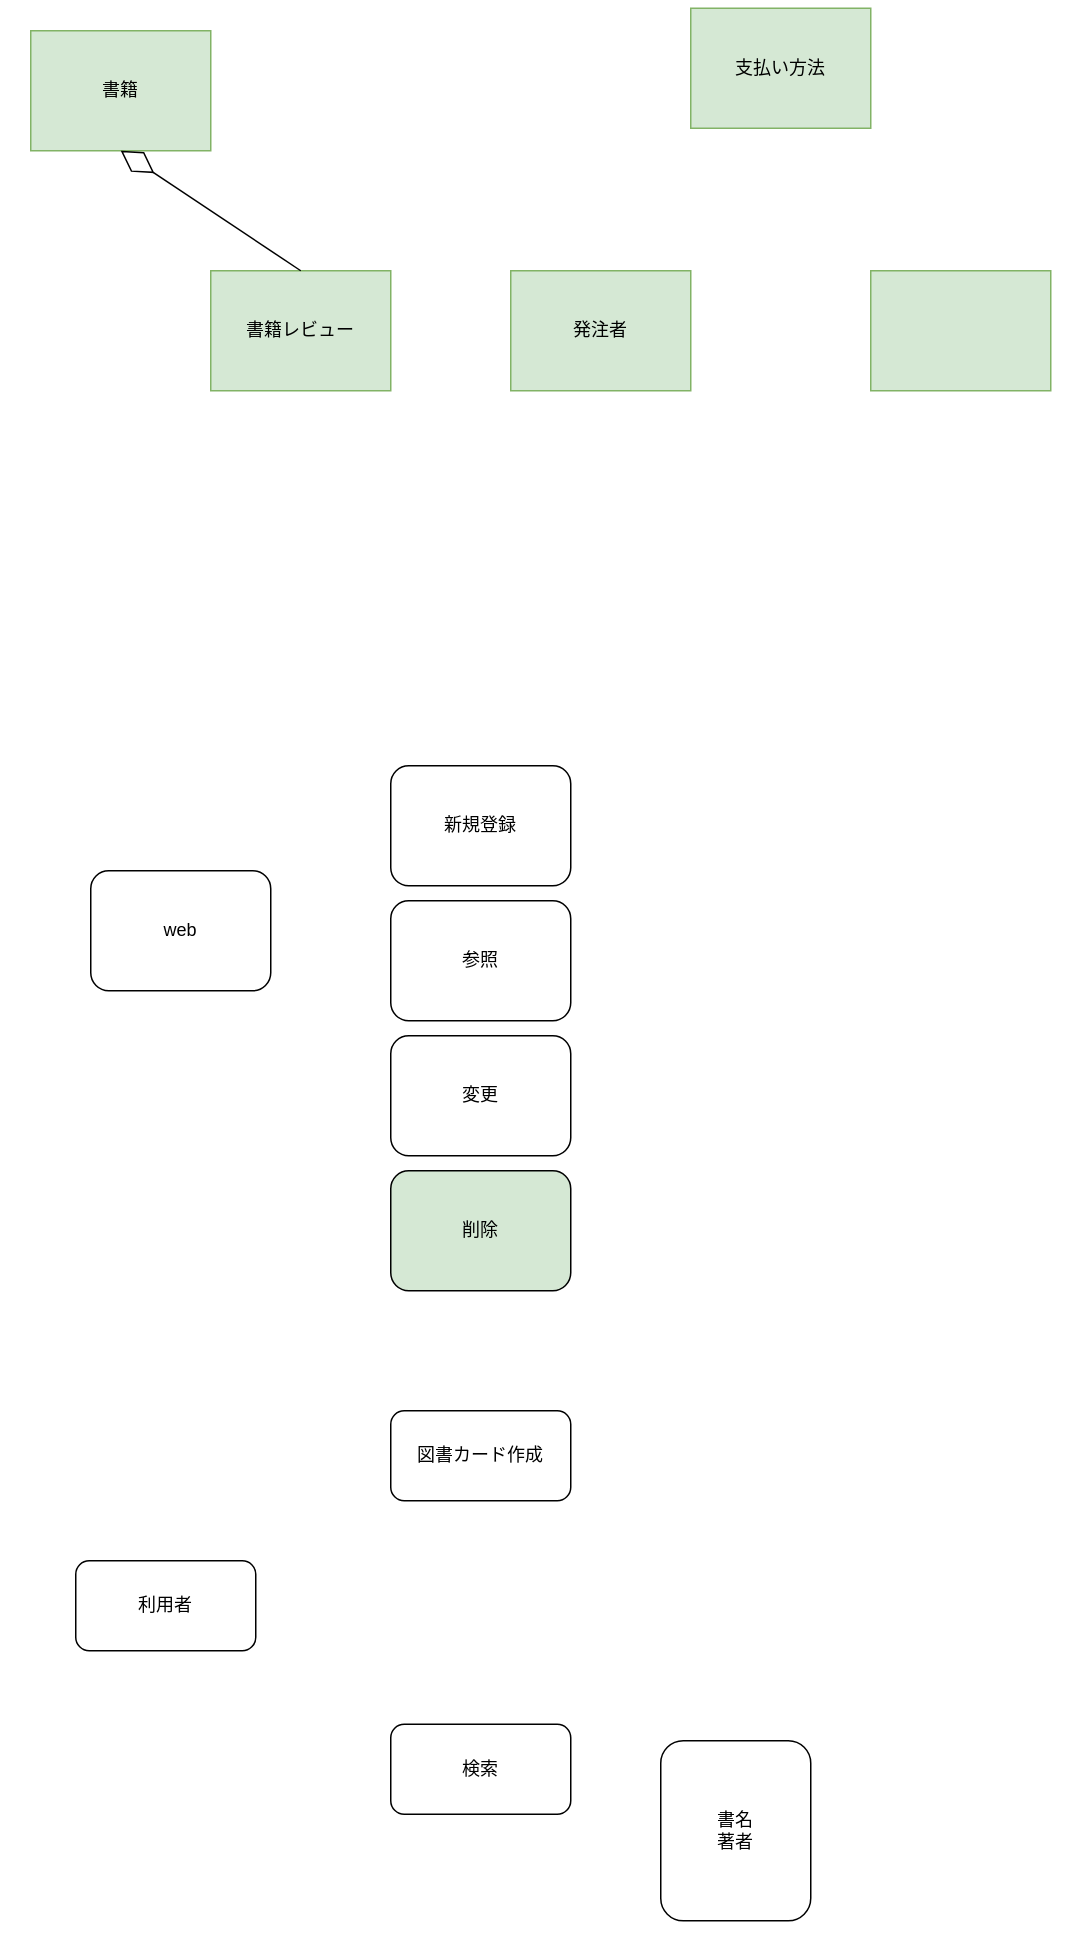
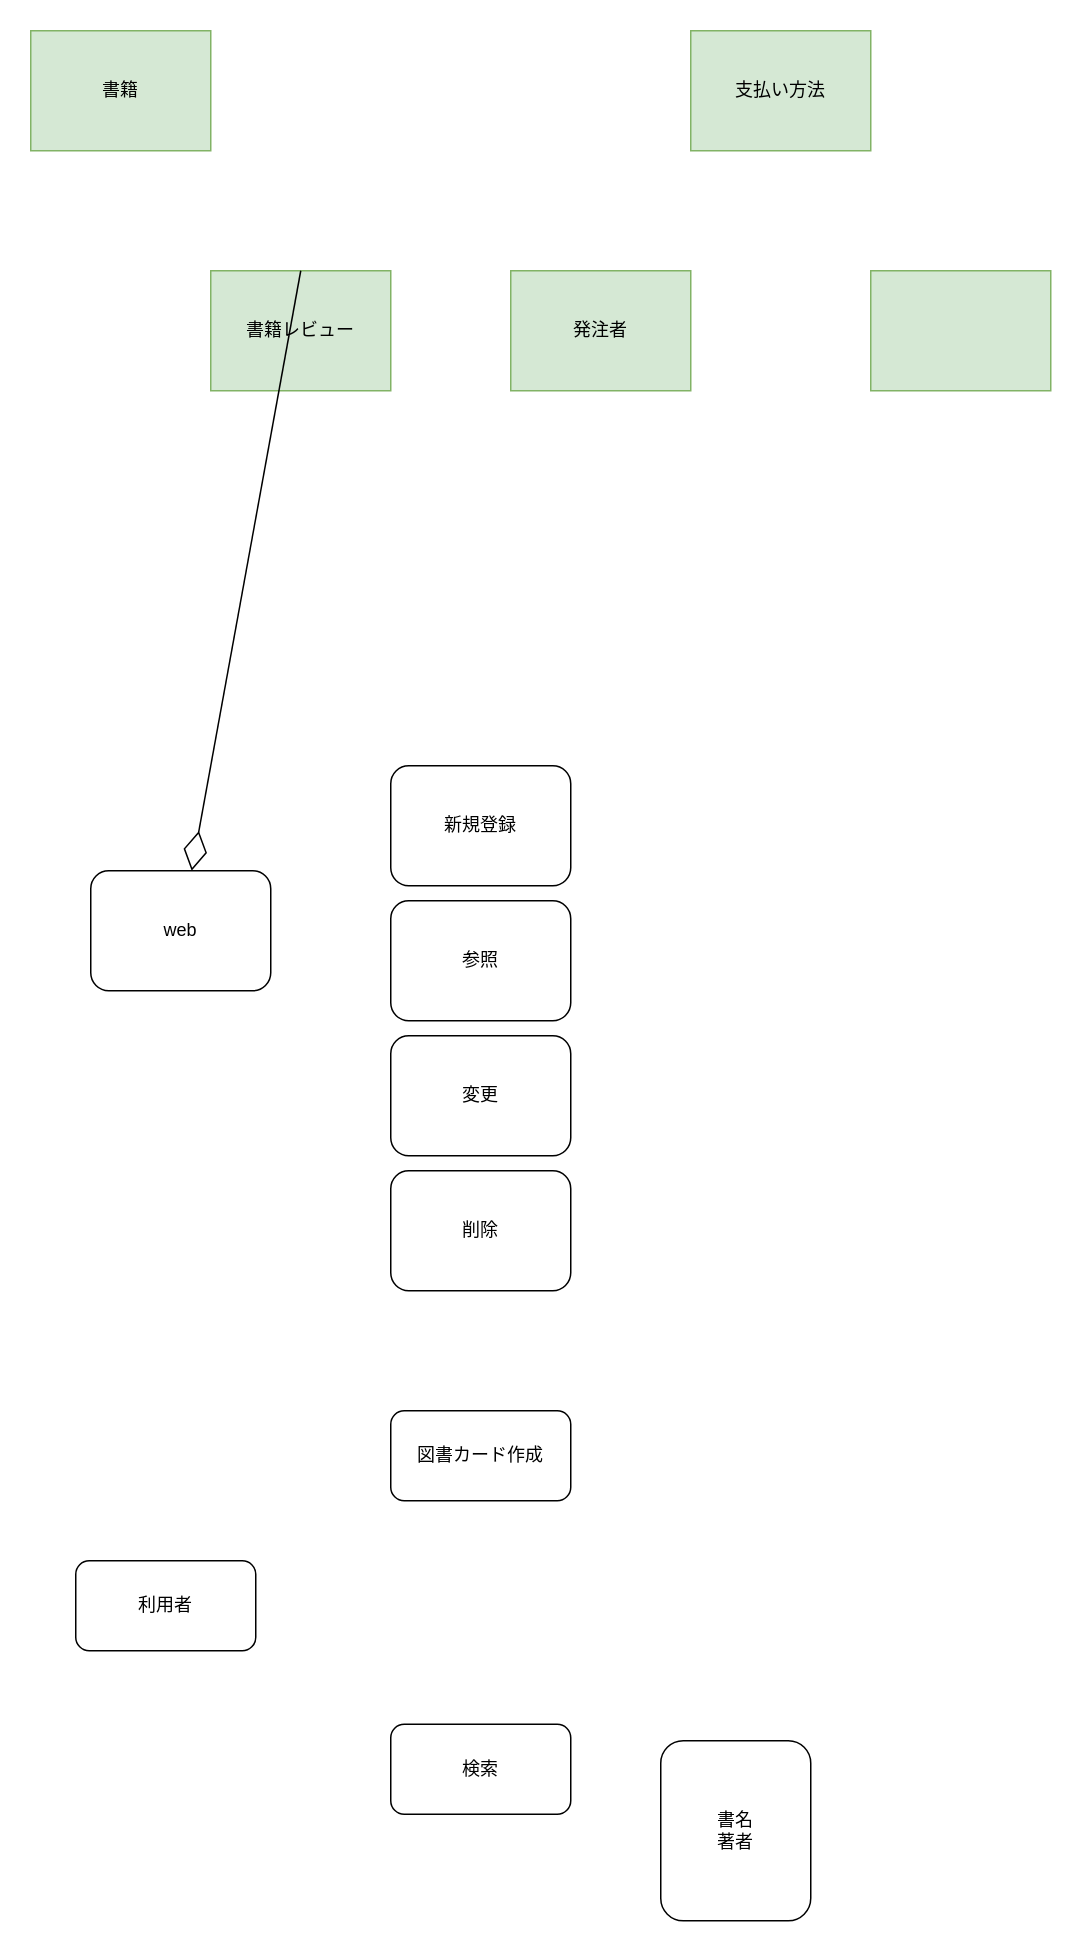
node "支払い方法": moved (781, 68) -> (781, 91)
edge "書籍レビュー" -> "書籍": now "書籍レビュー" -> "web"
node "削除": fillcolor #d5e8d4 -> #ffffff
